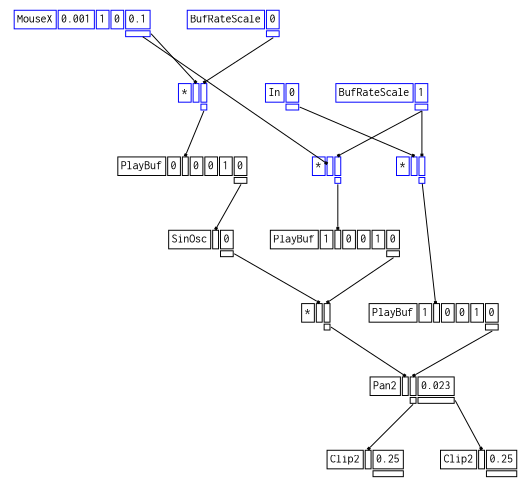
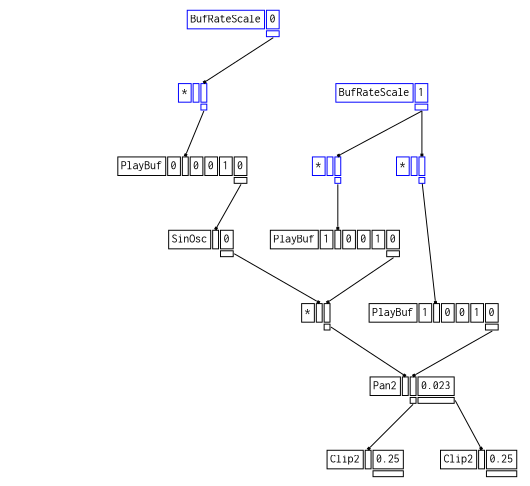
node "MouseX": removed
node "In": removed
